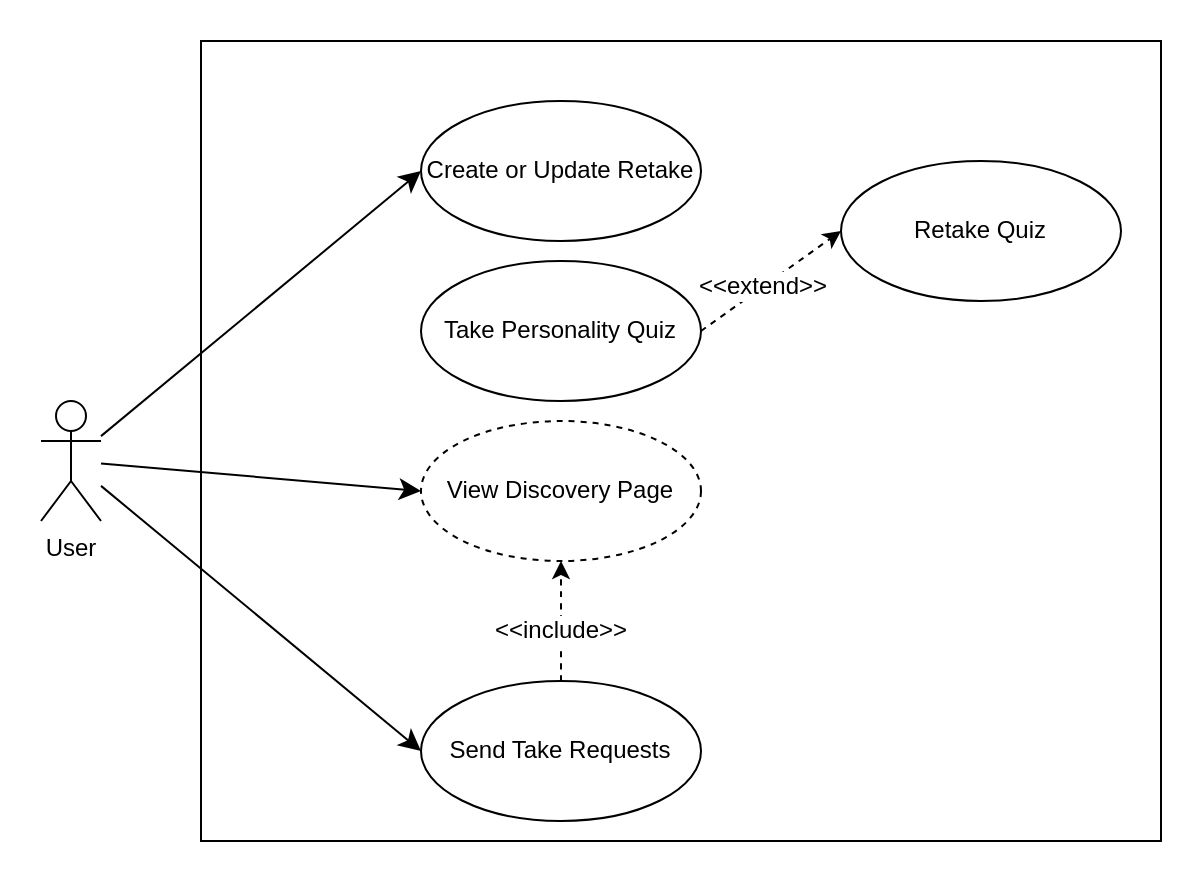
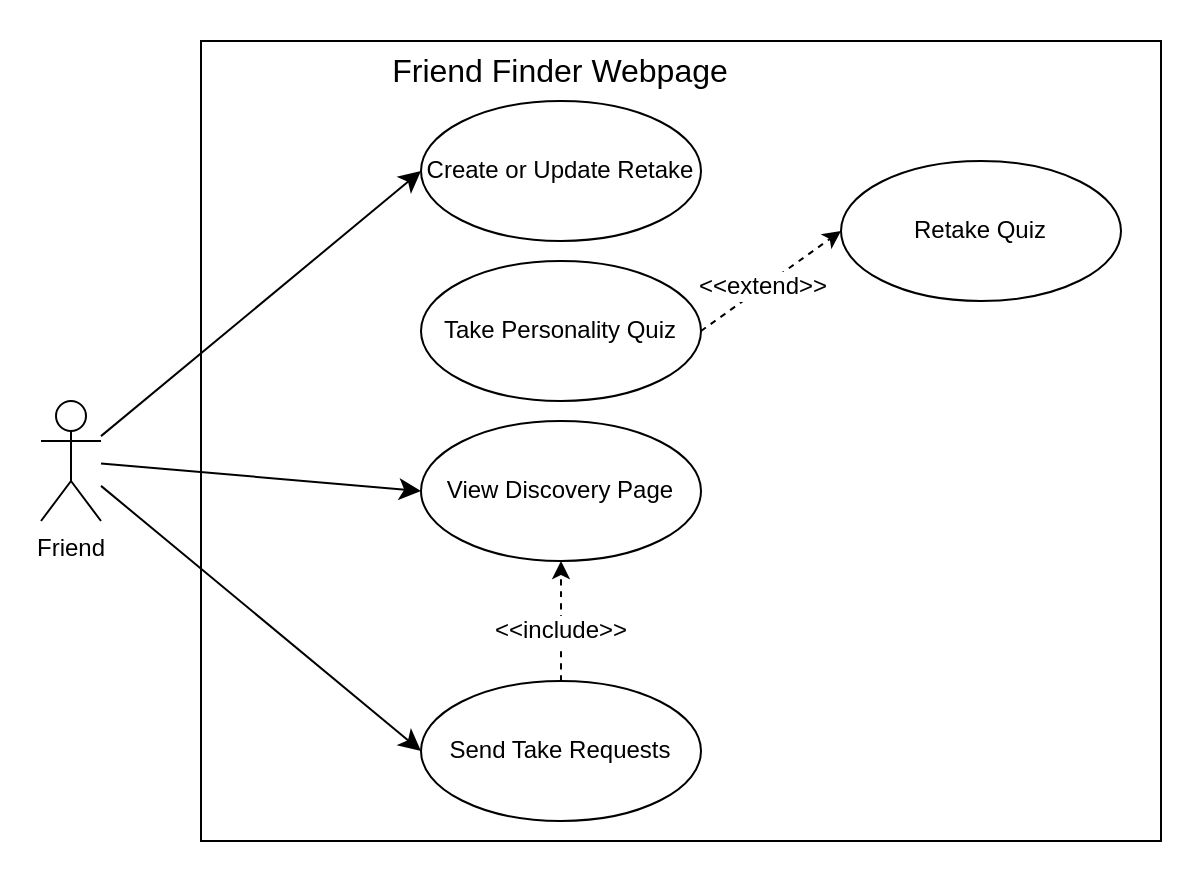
node "Friend Finder Webpage": added
node "View Discovery Page": style dashed -> solid
node "User": label "User" -> "Friend"
